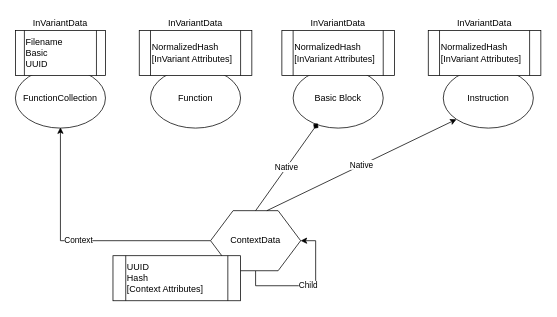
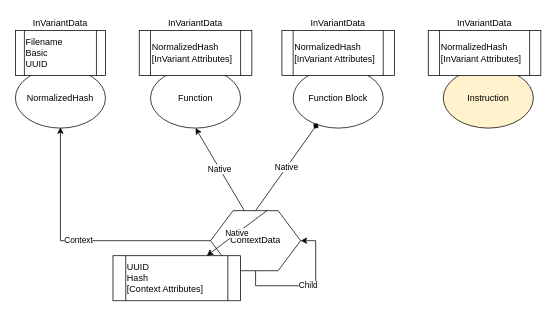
node "FunctionCollection": label "FunctionCollection" -> "NormalizedHash"
node "Basic Block": label "Basic Block" -> "Function Block"
node "Instruction": fillcolor #ffffff -> #fff2cc
edge "ContextData" -> "Instruction": now "ContextData" -> "UUID Hash [Context Attributes]"
edge "ContextData" -> "Function": added, label "Native"
